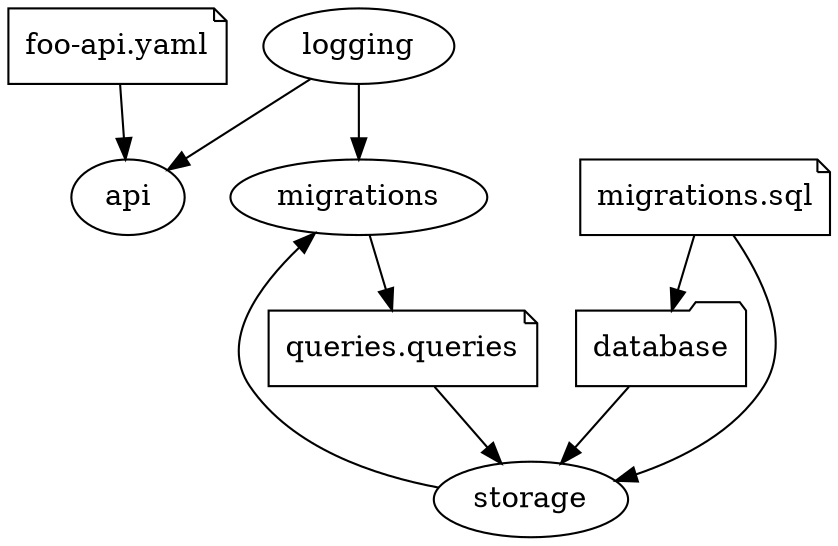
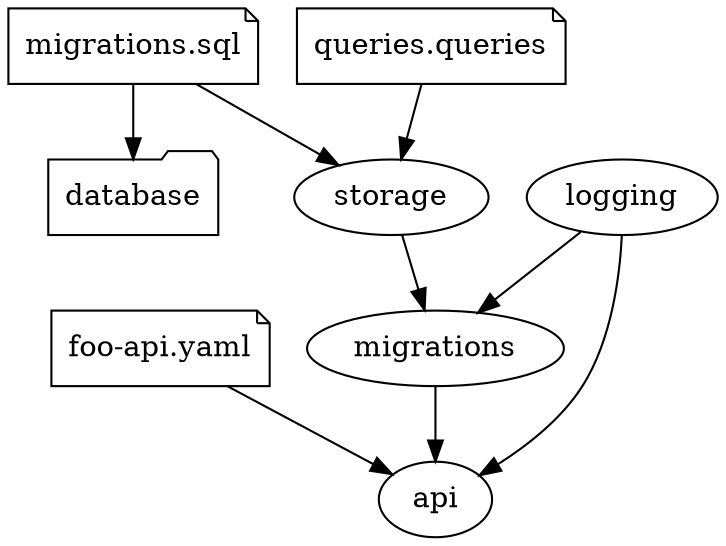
edge "migrations" -> "queries.queries": now "migrations" -> "api"
edge "database" -> "storage": removed
